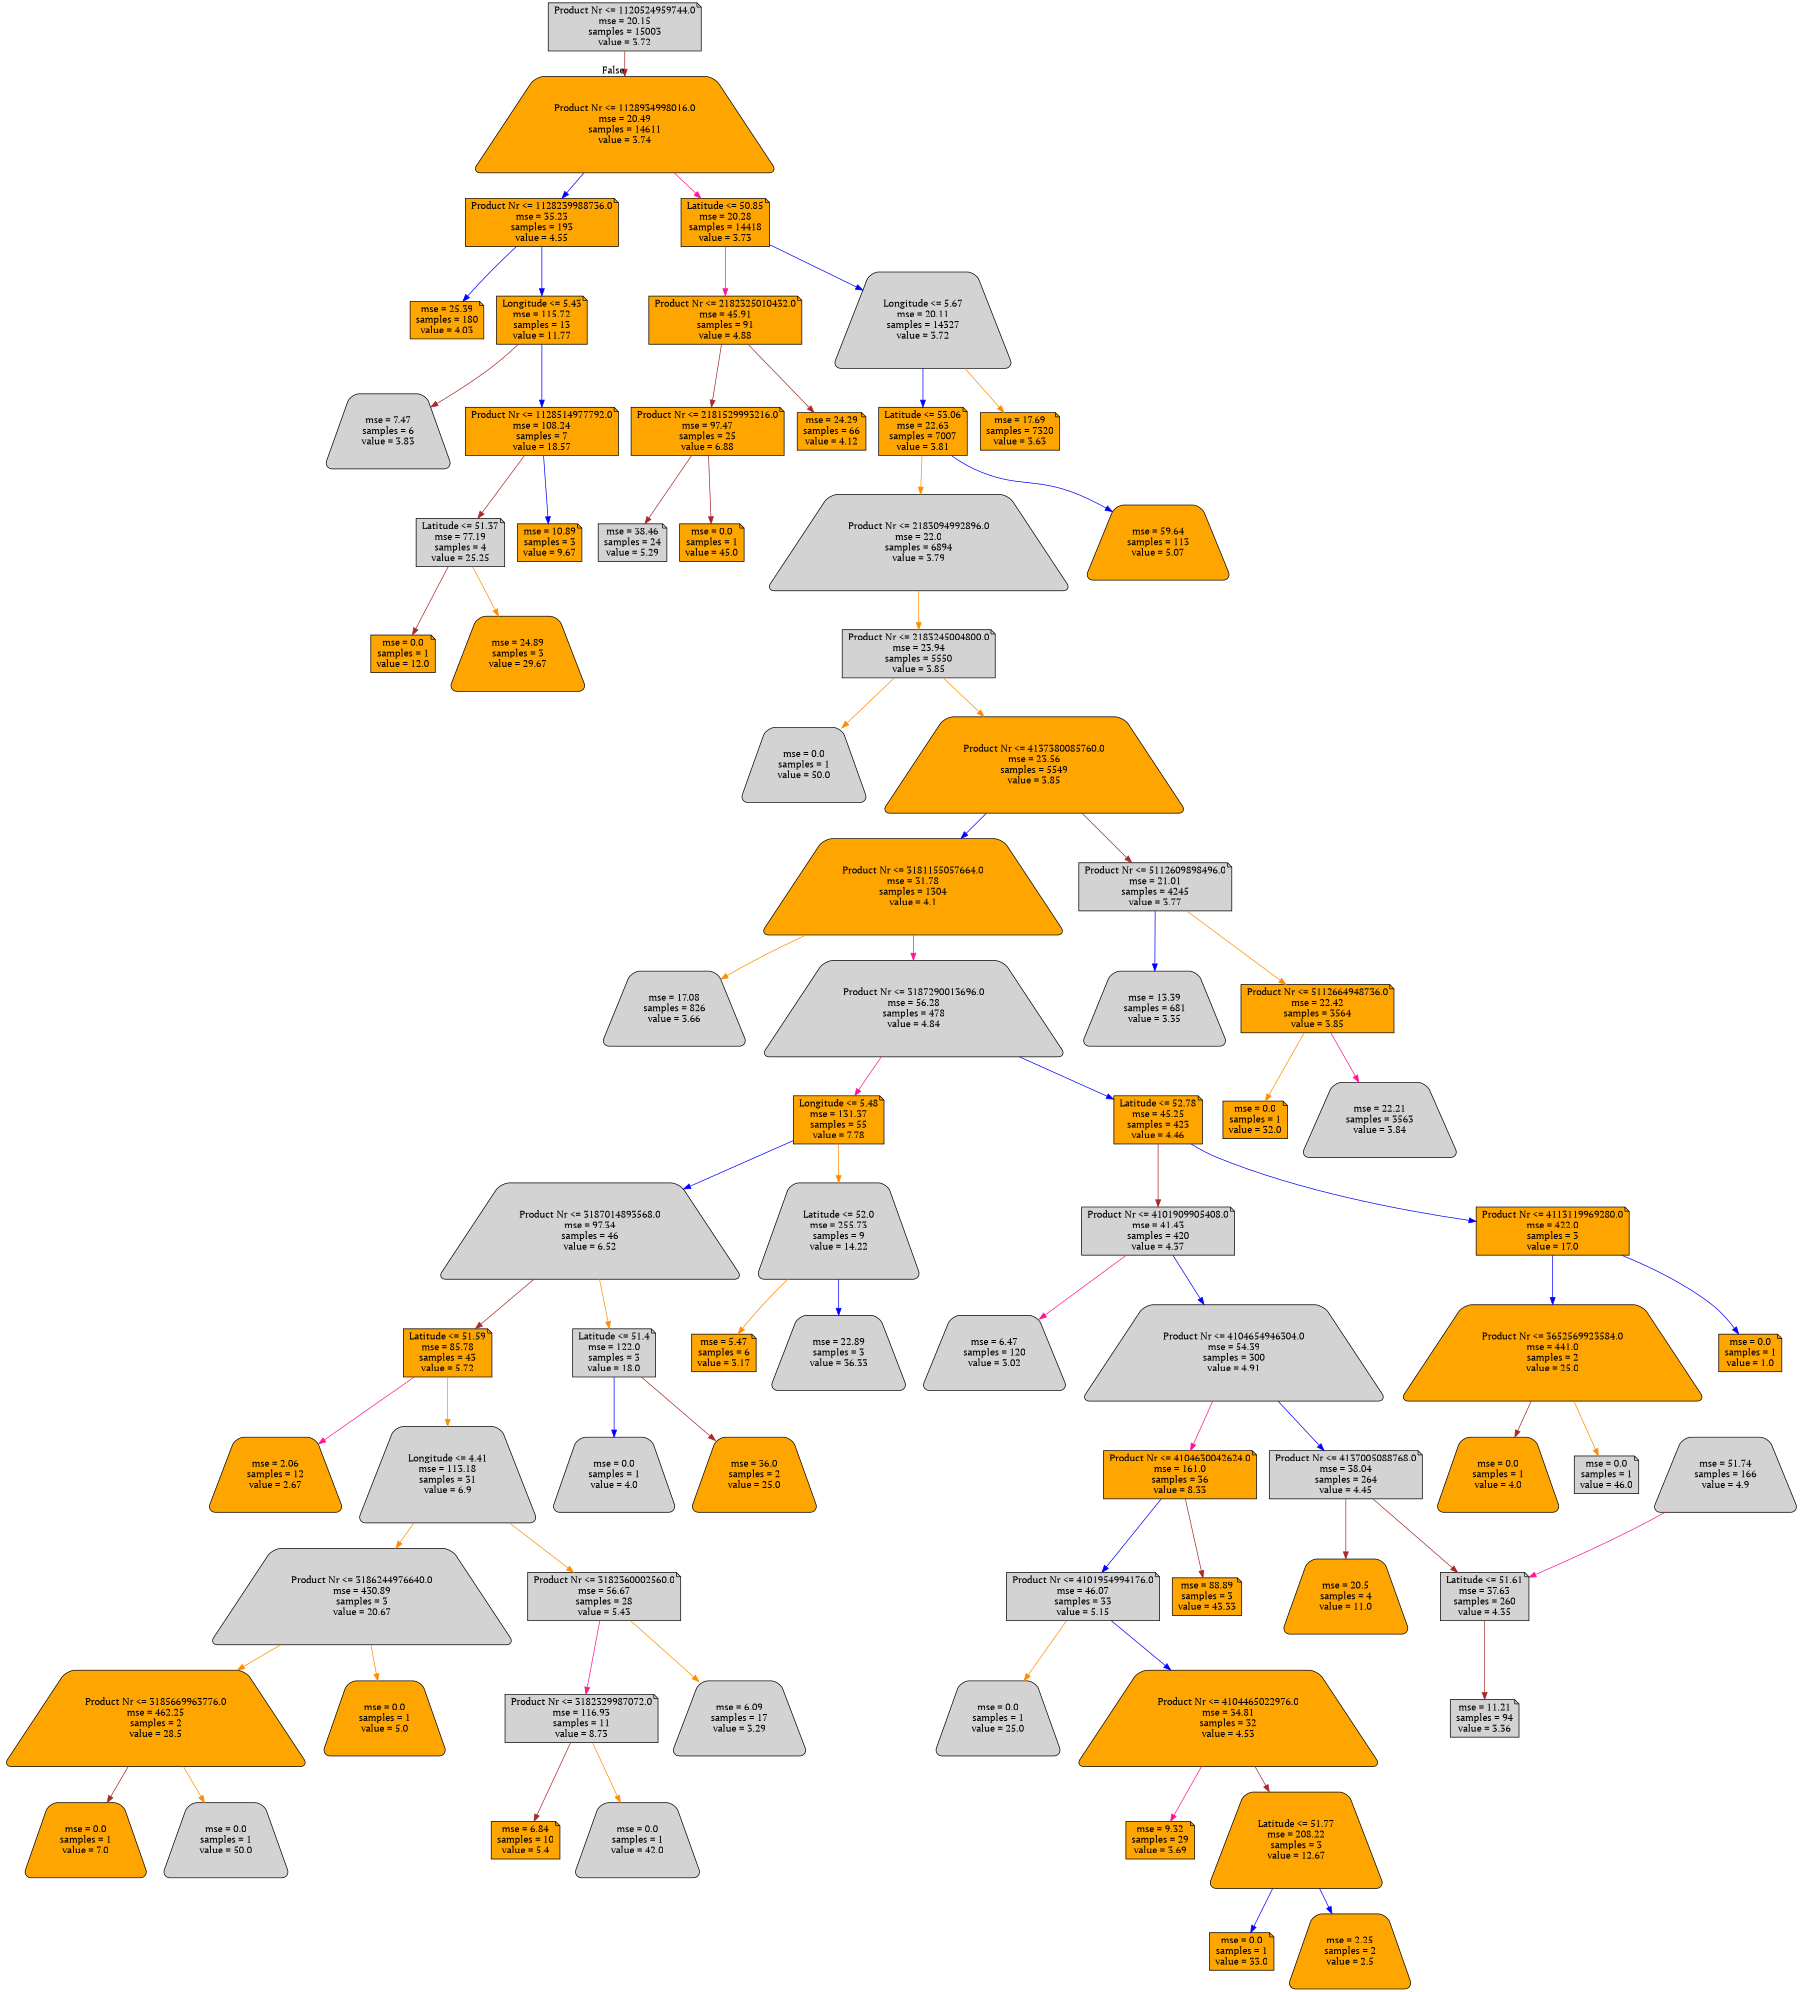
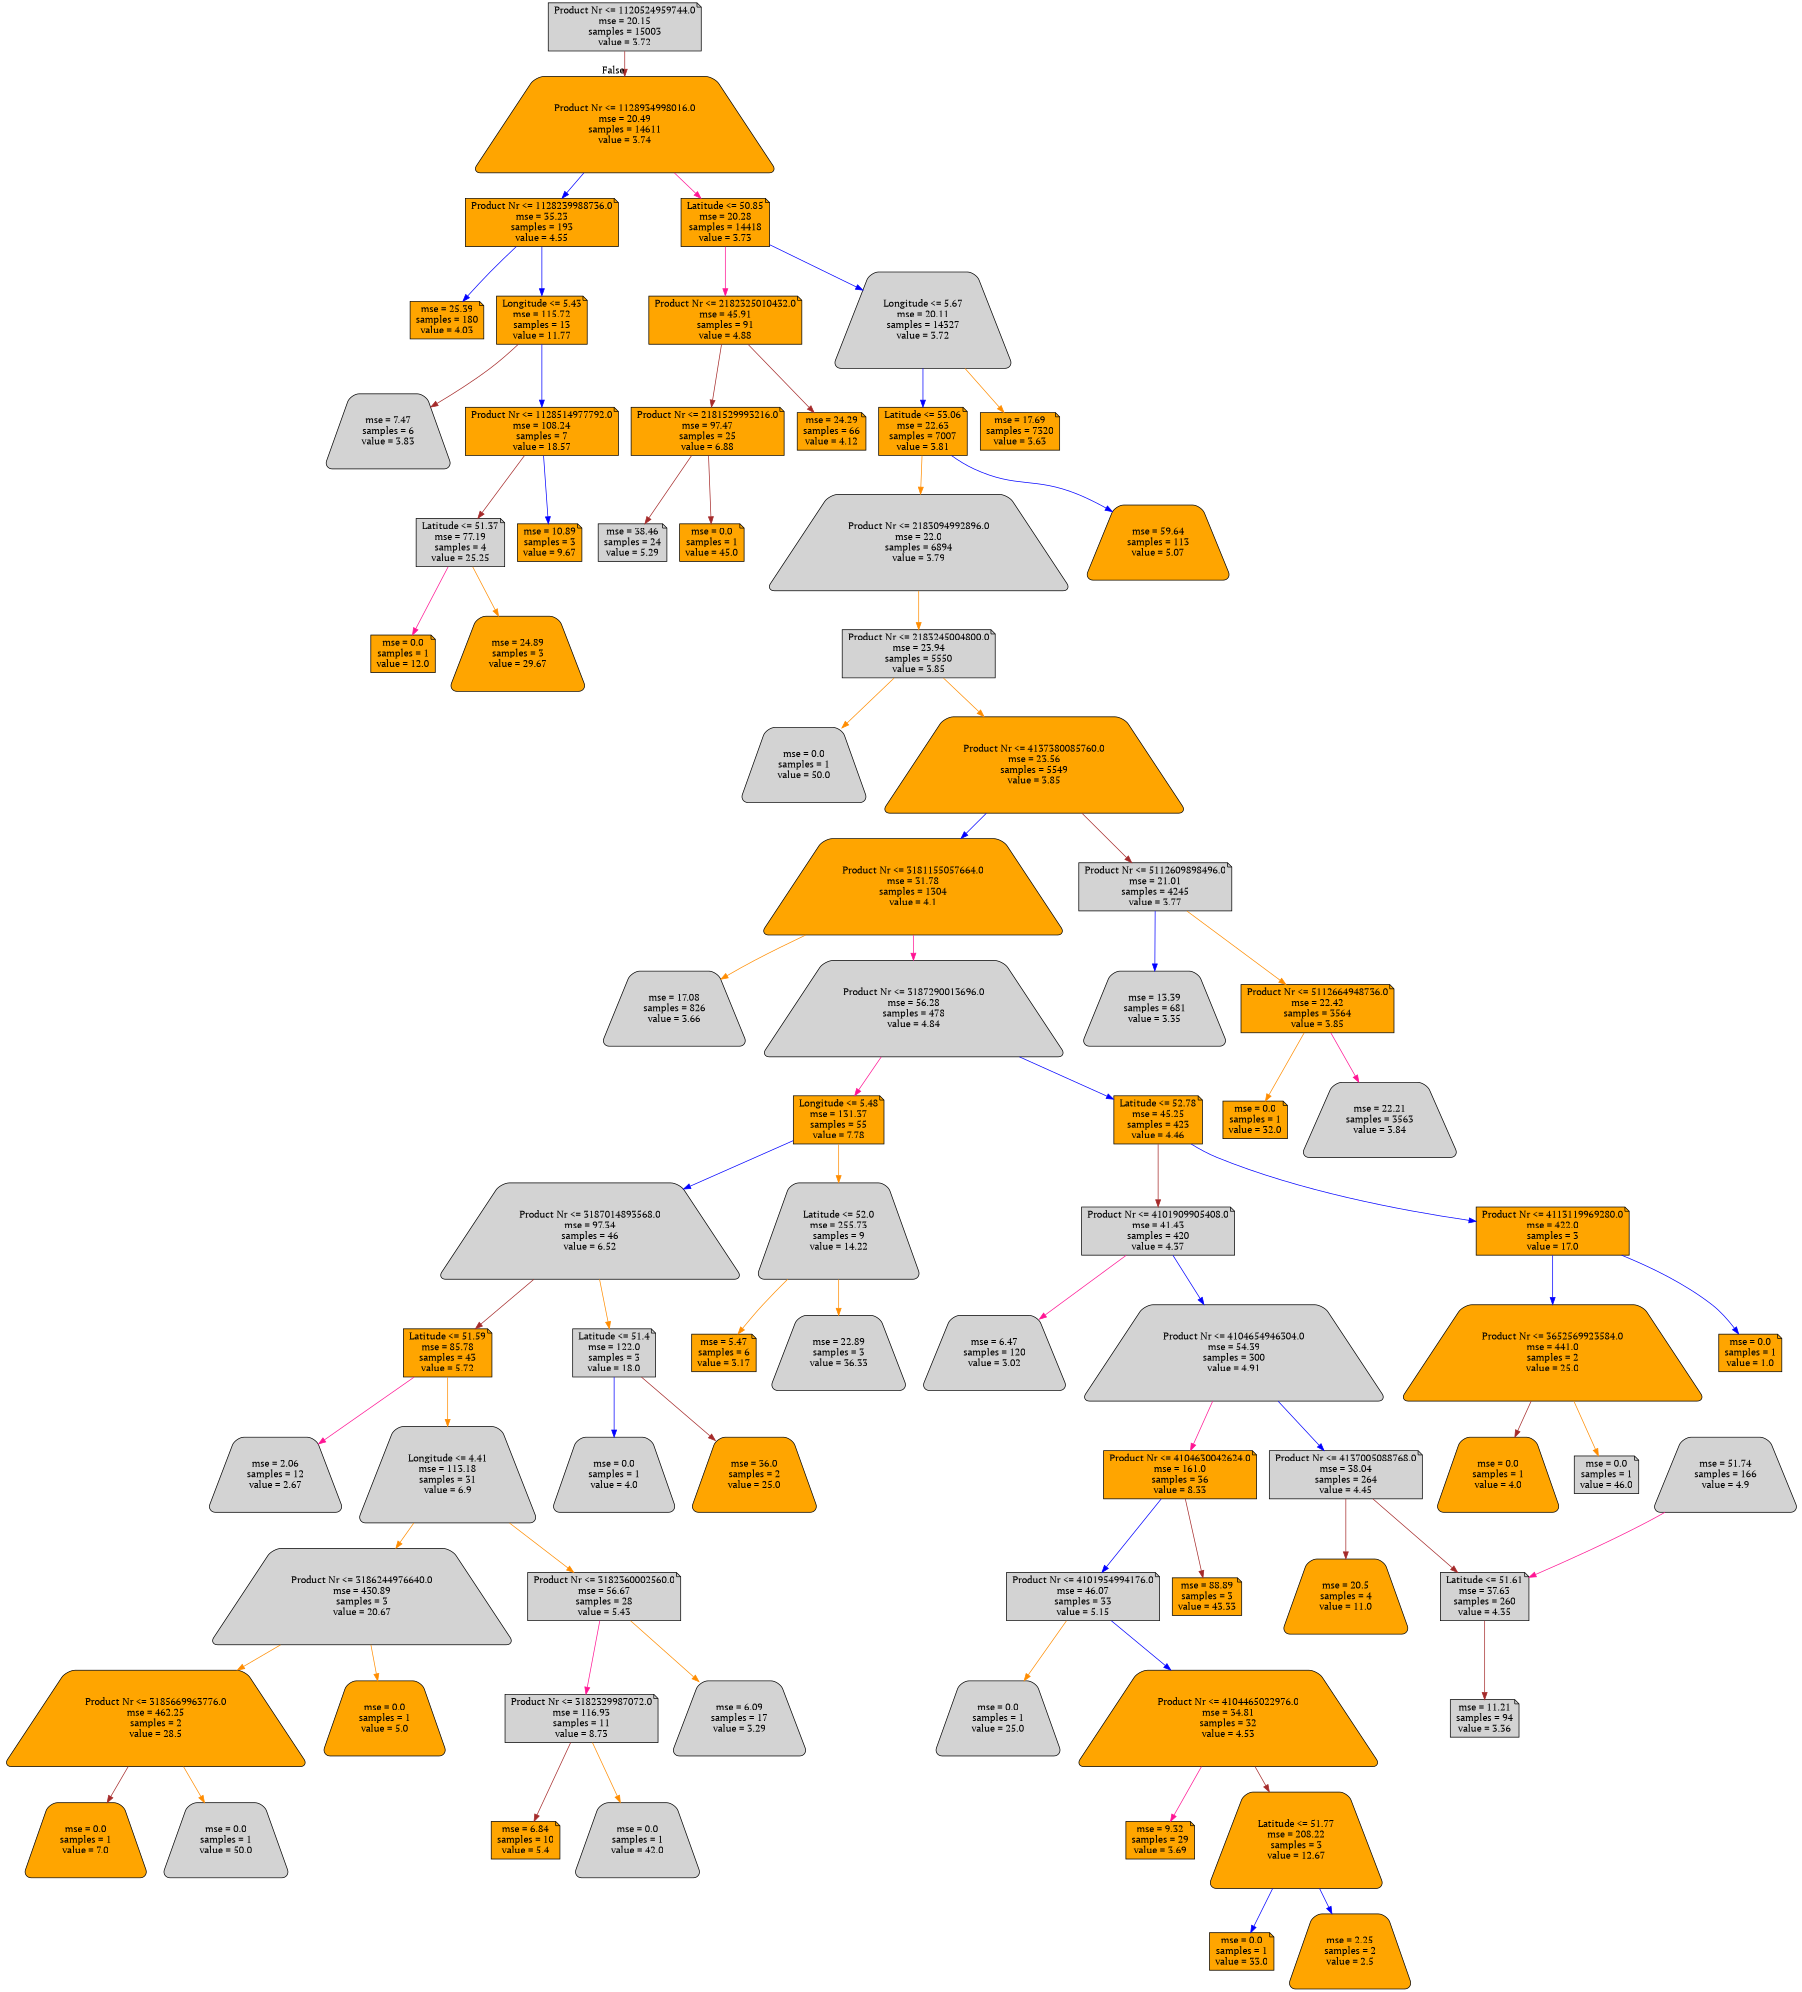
edge "Latitude <= 51.37 mse = 77.19 samples = 4 value = 25.25" -> "mse = 0.0 samples = 1 value = 12.0": color brown -> deeppink
edge "Latitude <= 52.0 mse = 255.73 samples = 9 value = 14.22" -> "mse = 22.89 samples = 3 value = 36.33": color blue -> darkorange
node "mse = 2.06 samples = 12 value = 2.67": fillcolor orange -> lightgrey
